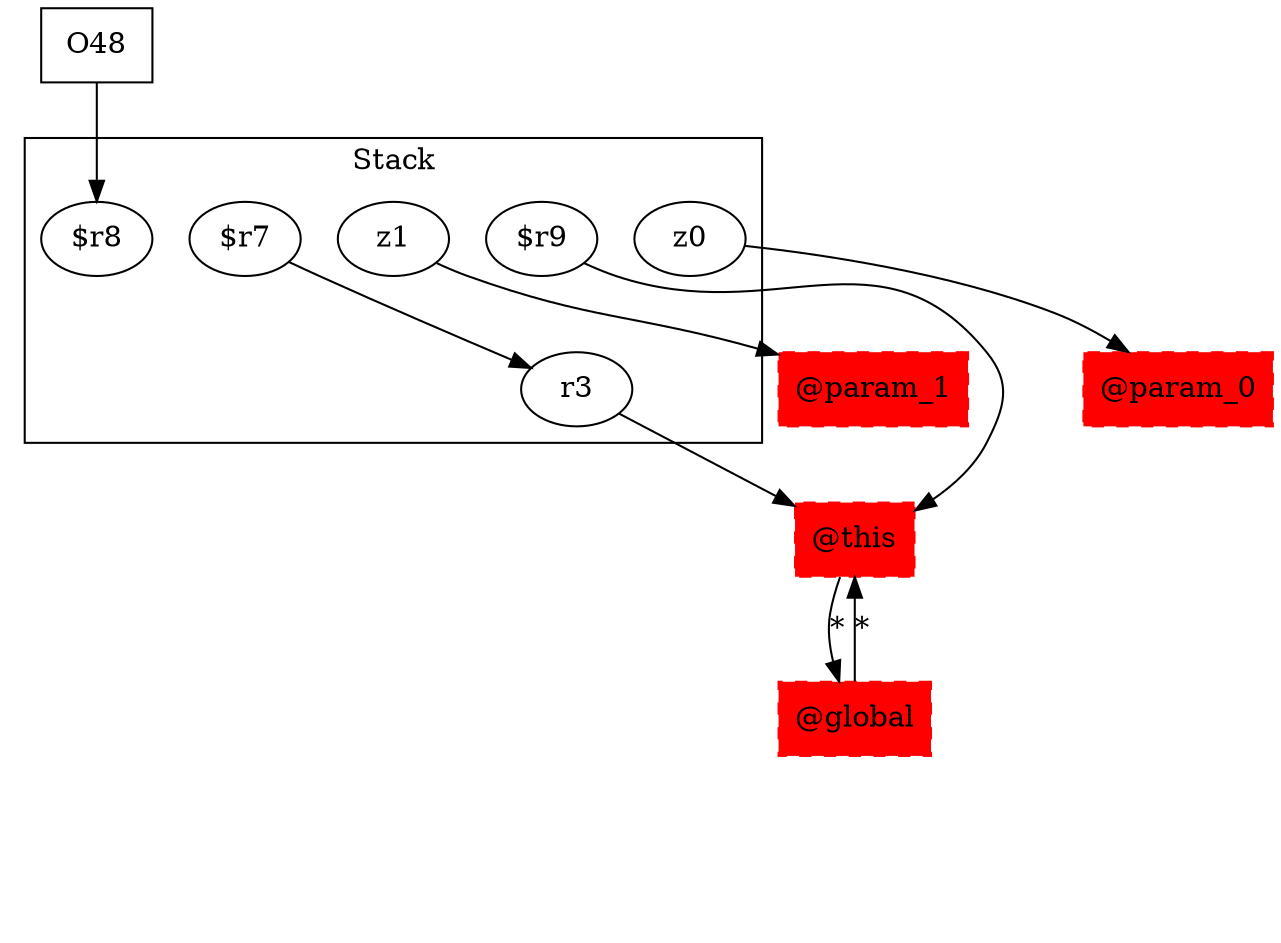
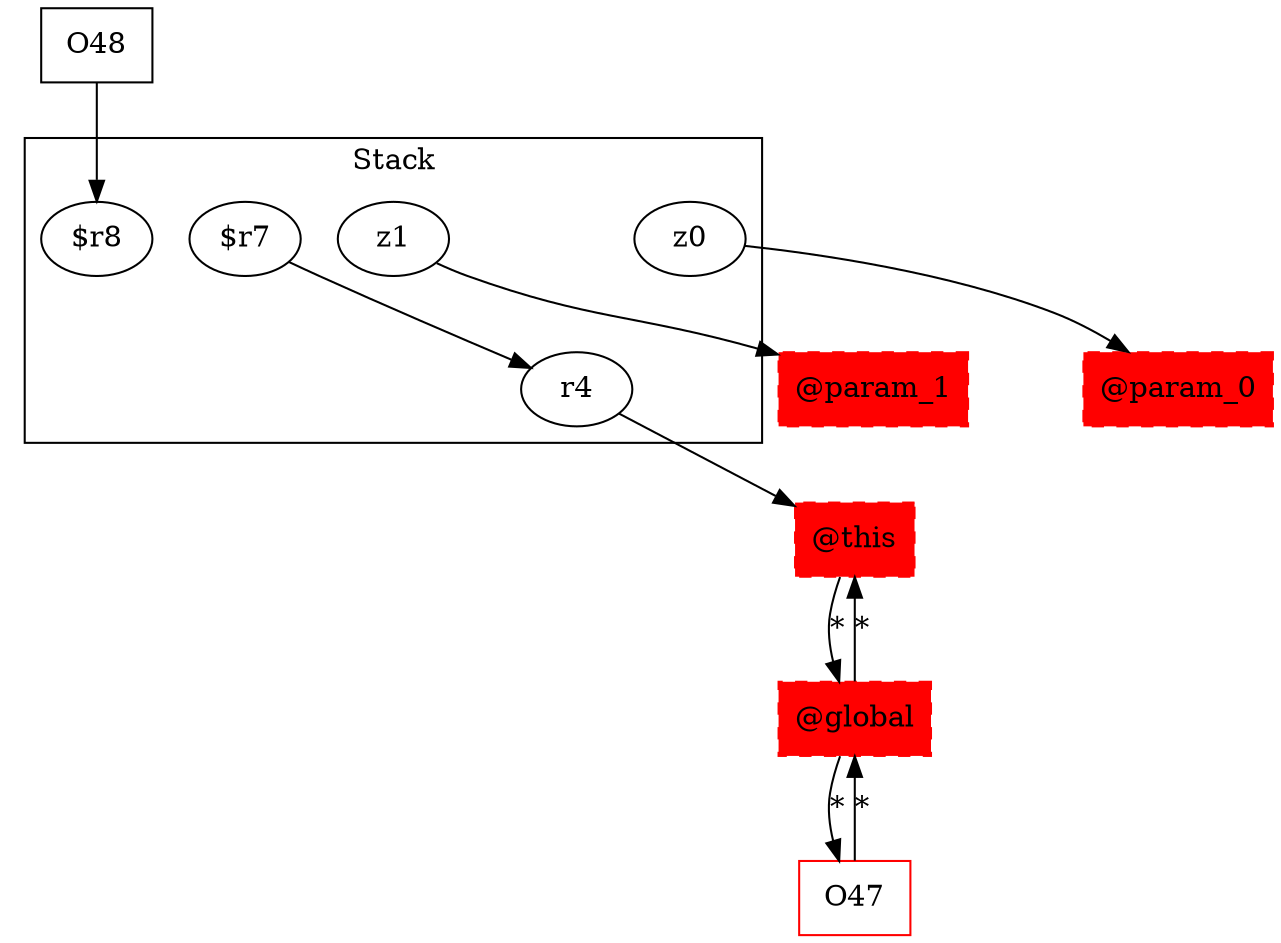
node "$r9": removed
node "r3": label "r3" -> "r4"
node "O47": added
